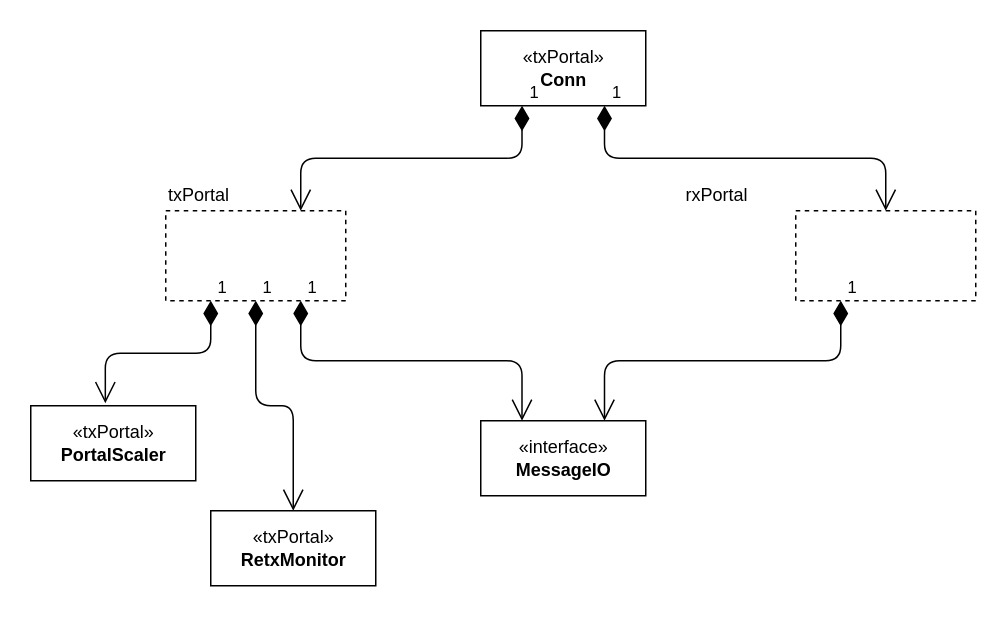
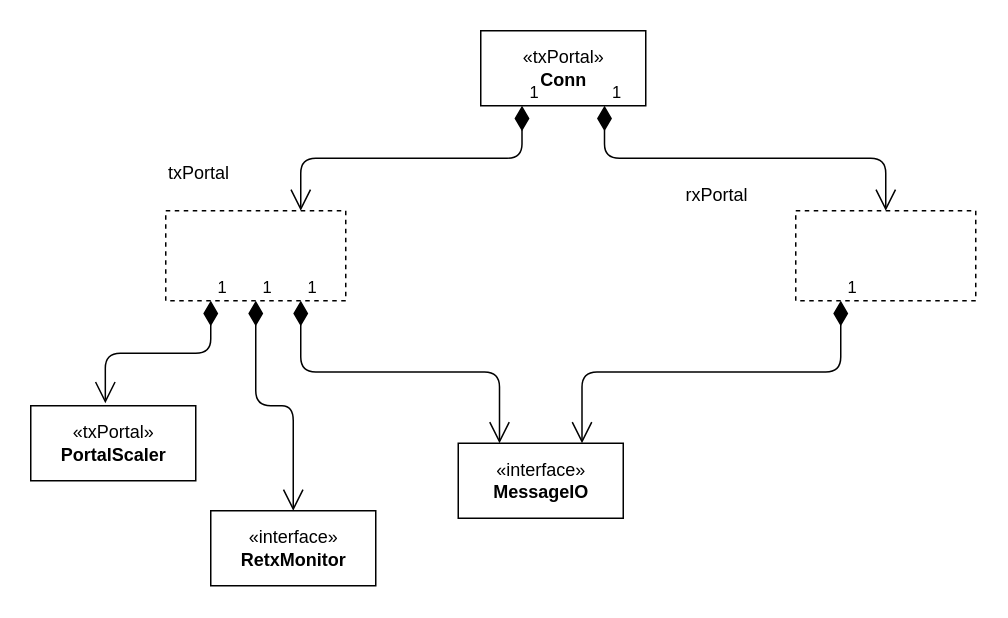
node "txPortal": moved (211, 196) -> (211, 173)
node "«interface» MessageIO": moved (563, 458) -> (541, 481)
node "«txPortal» RetxMonitor": label "«txPortal» RetxMonitor" -> "«interface» RetxMonitor"
